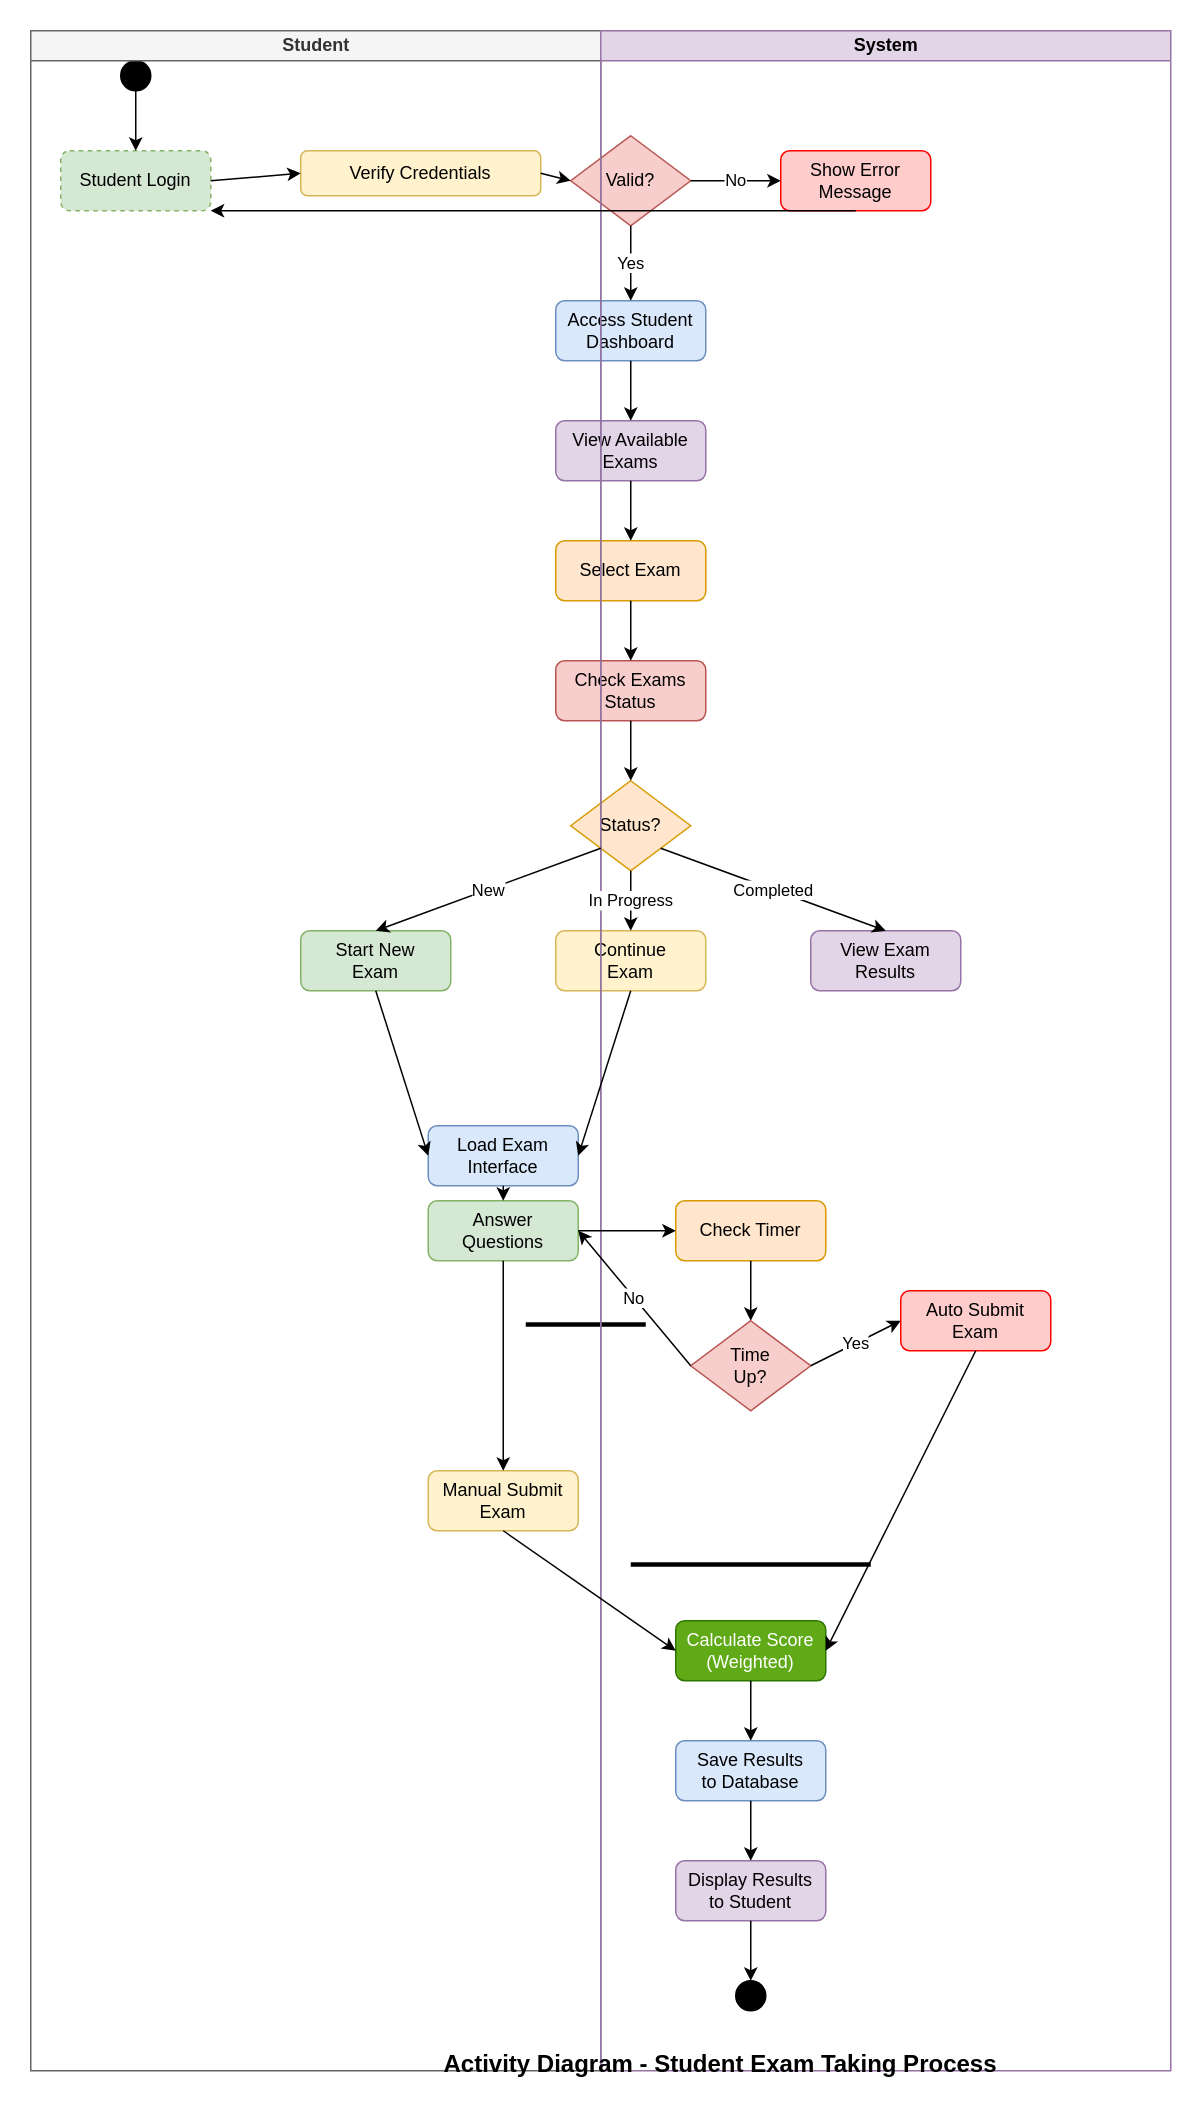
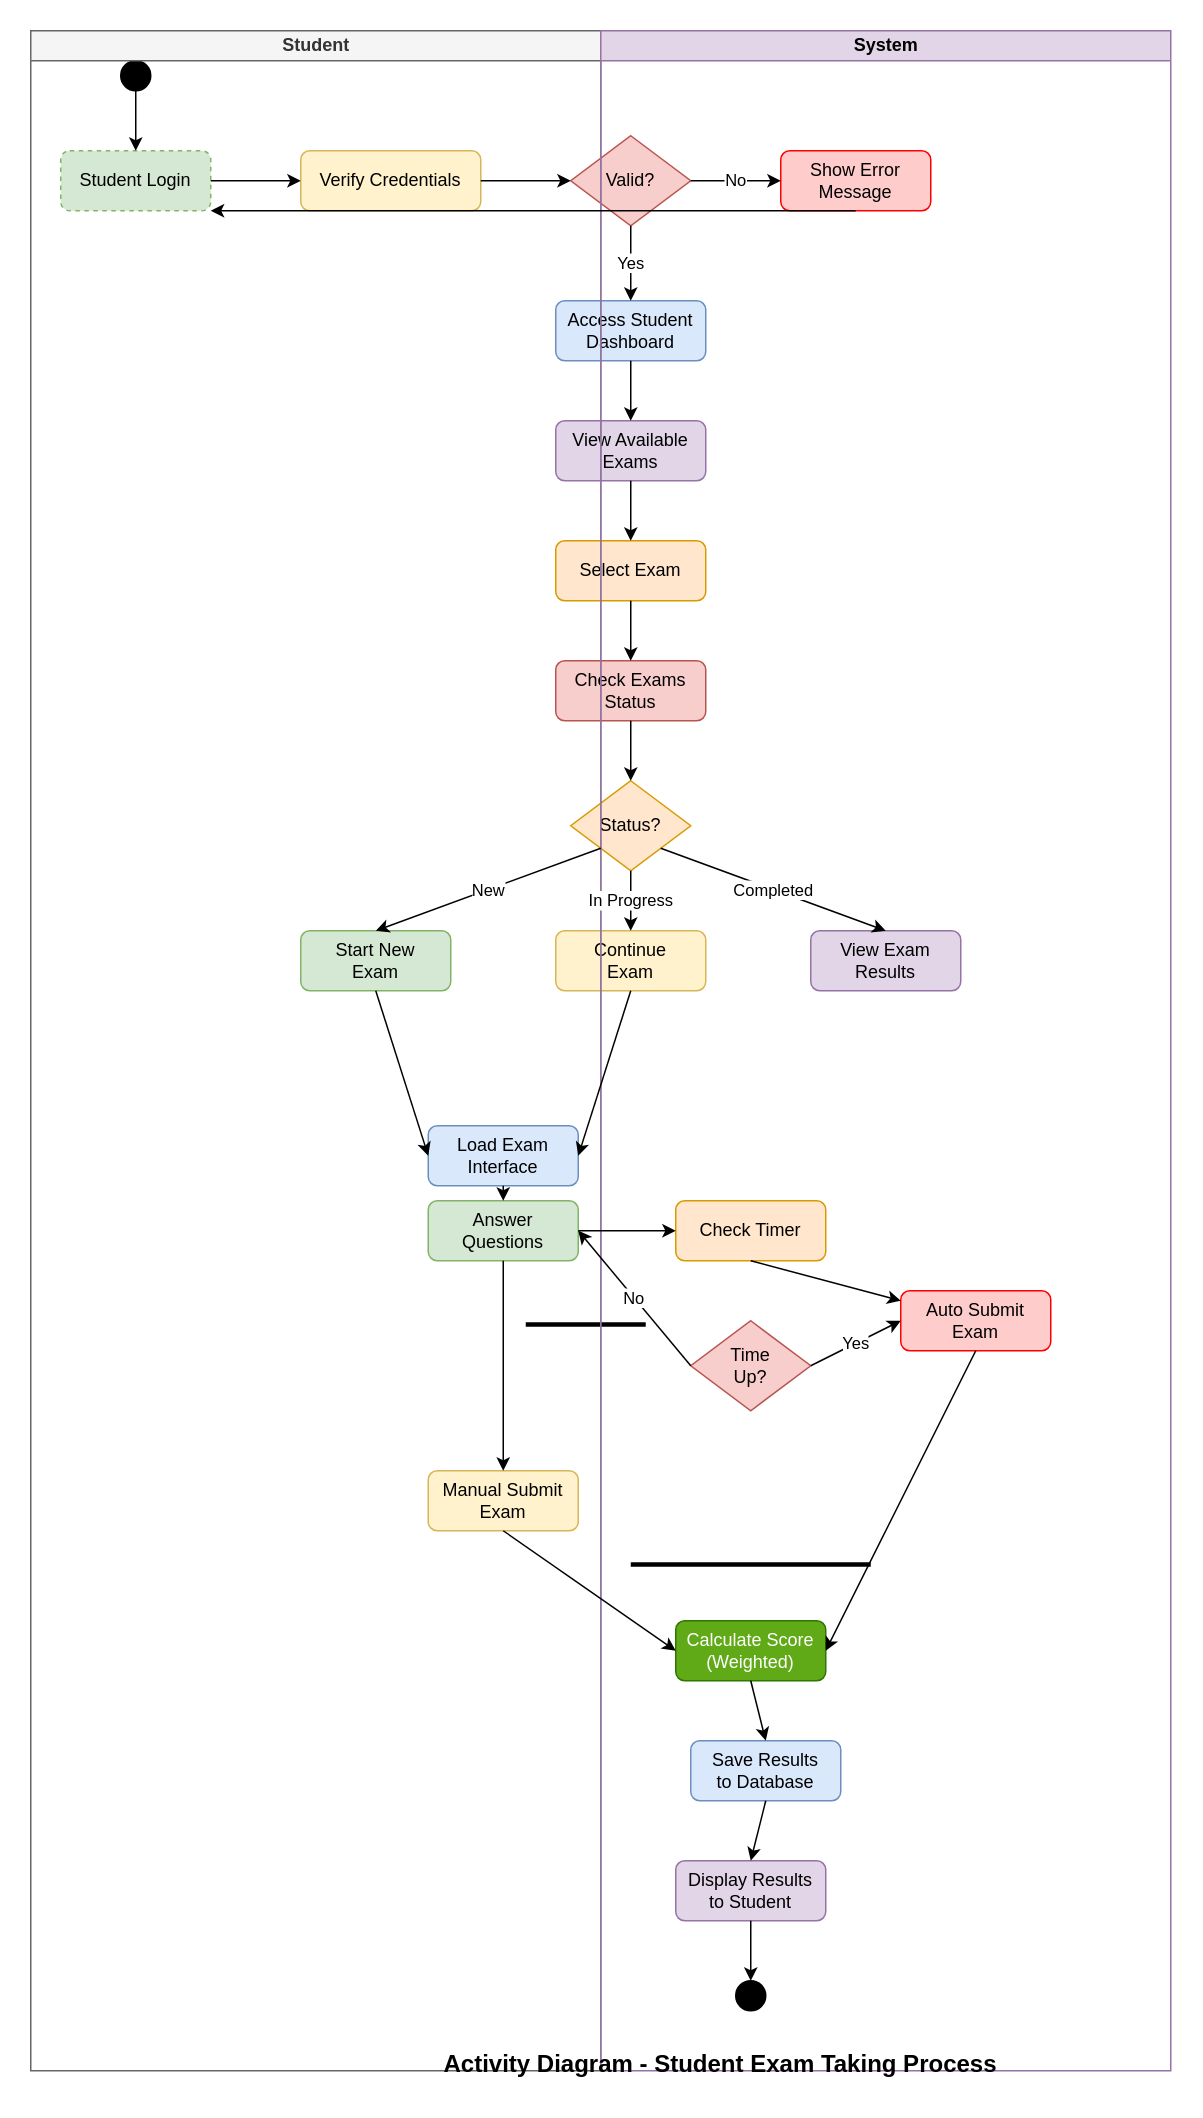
node "Verify Credentials": size 240x45 -> 180x60
edge "Check Timer" -> "Time Up?": now "Check Timer" -> "Auto Submit Exam"
node "Save Results to Database": moved (751, 1771) -> (766, 1771)
